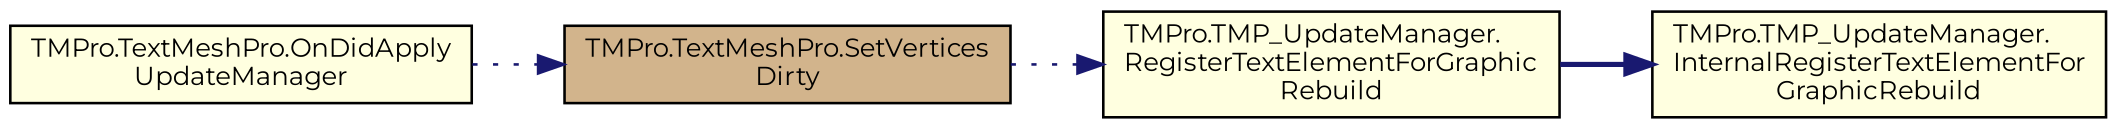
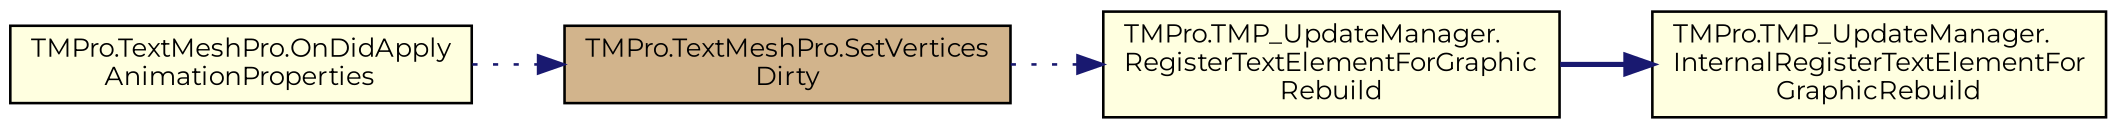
node "TMPro.TextMeshPro.OnDidApply UpdateManager": label "TMPro.TextMeshPro.OnDidApply UpdateManager" -> "TMPro.TextMeshPro.OnDidApply AnimationProperties"
